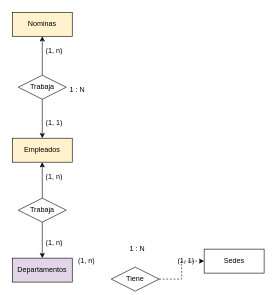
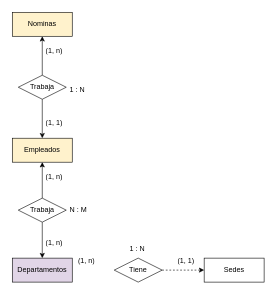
node "N : M": added
node "Sedes": moved (234, 261) -> (234, 270)
node "Tiene": moved (135, 279) -> (138, 270)
